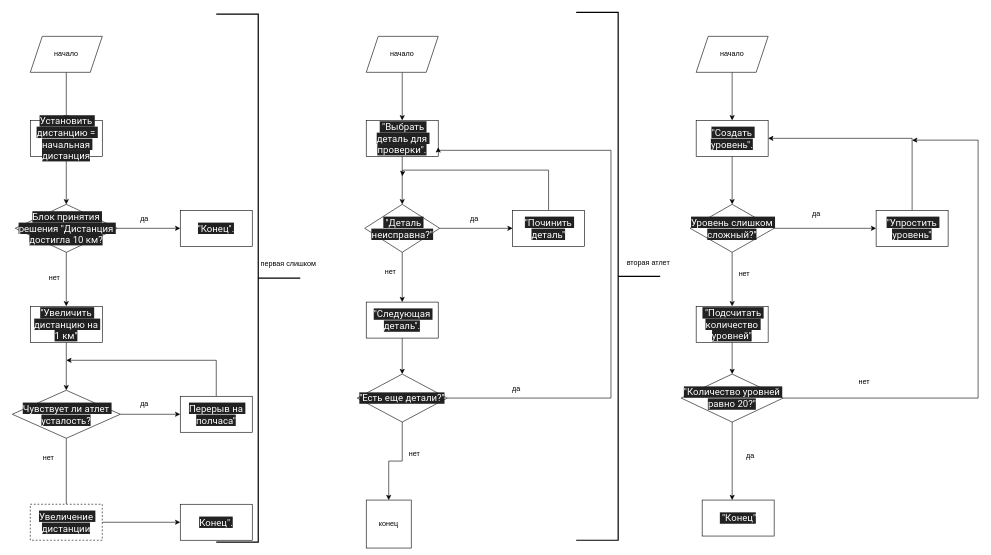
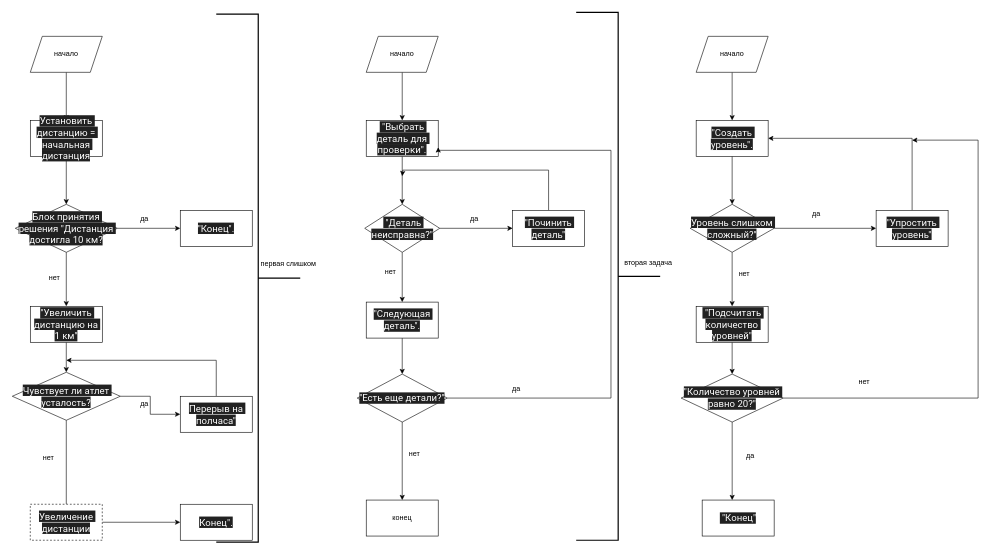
node "вторая атлет": label "вторая атлет" -> "вторая задача"
node "Чувствует ли атлет усталость?": moved (66, 414) -> (66, 396)
node "конец": size 45x48 -> 72x36
